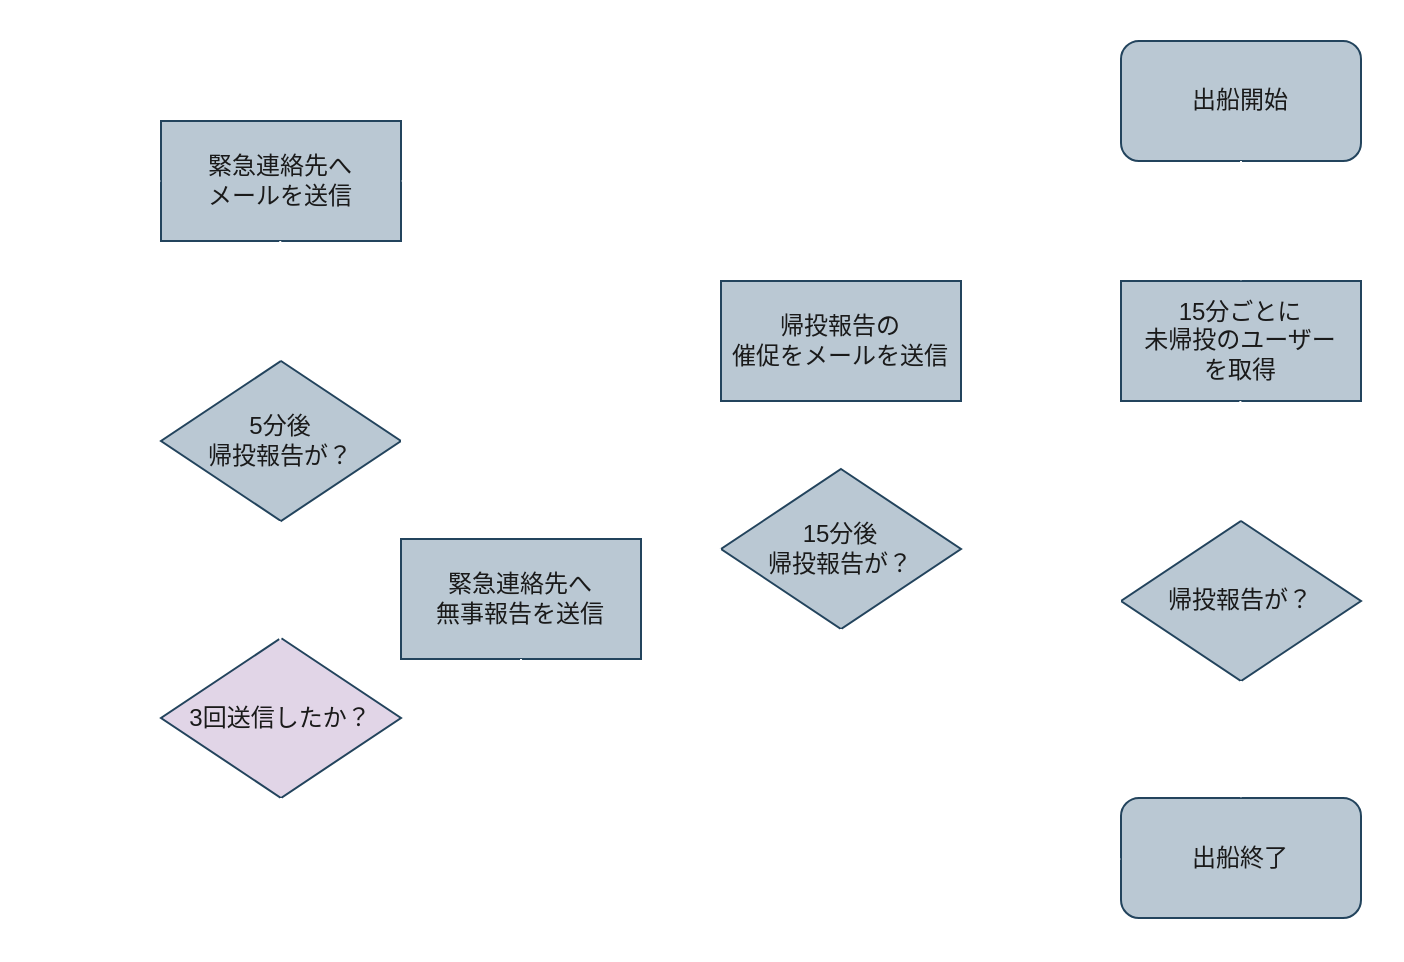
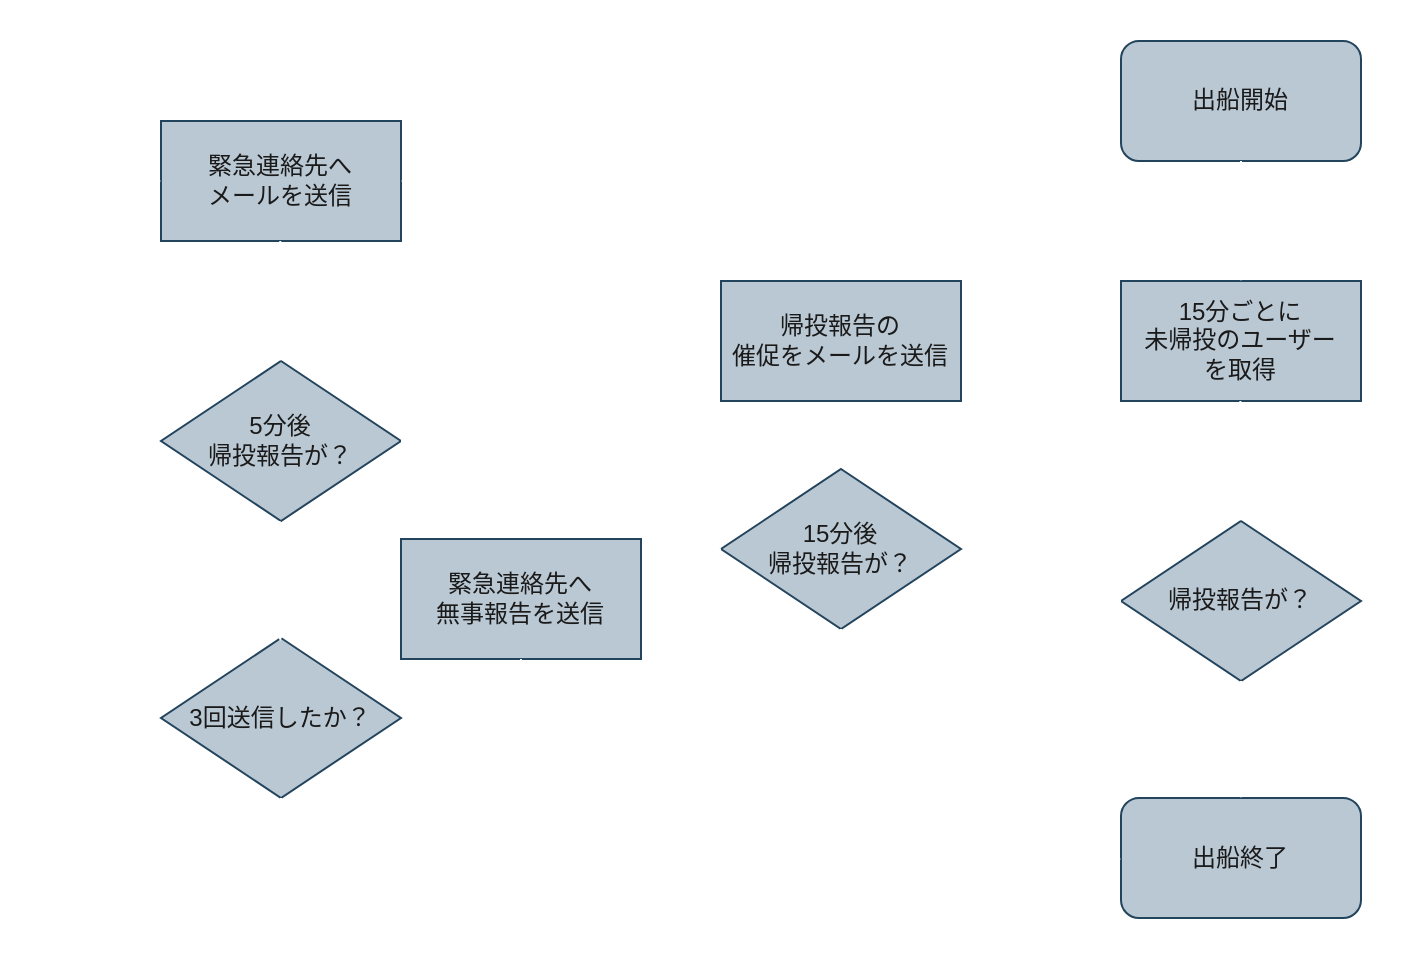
node "3回送信したか？": fillcolor #e1d5e7 -> #bac8d3
